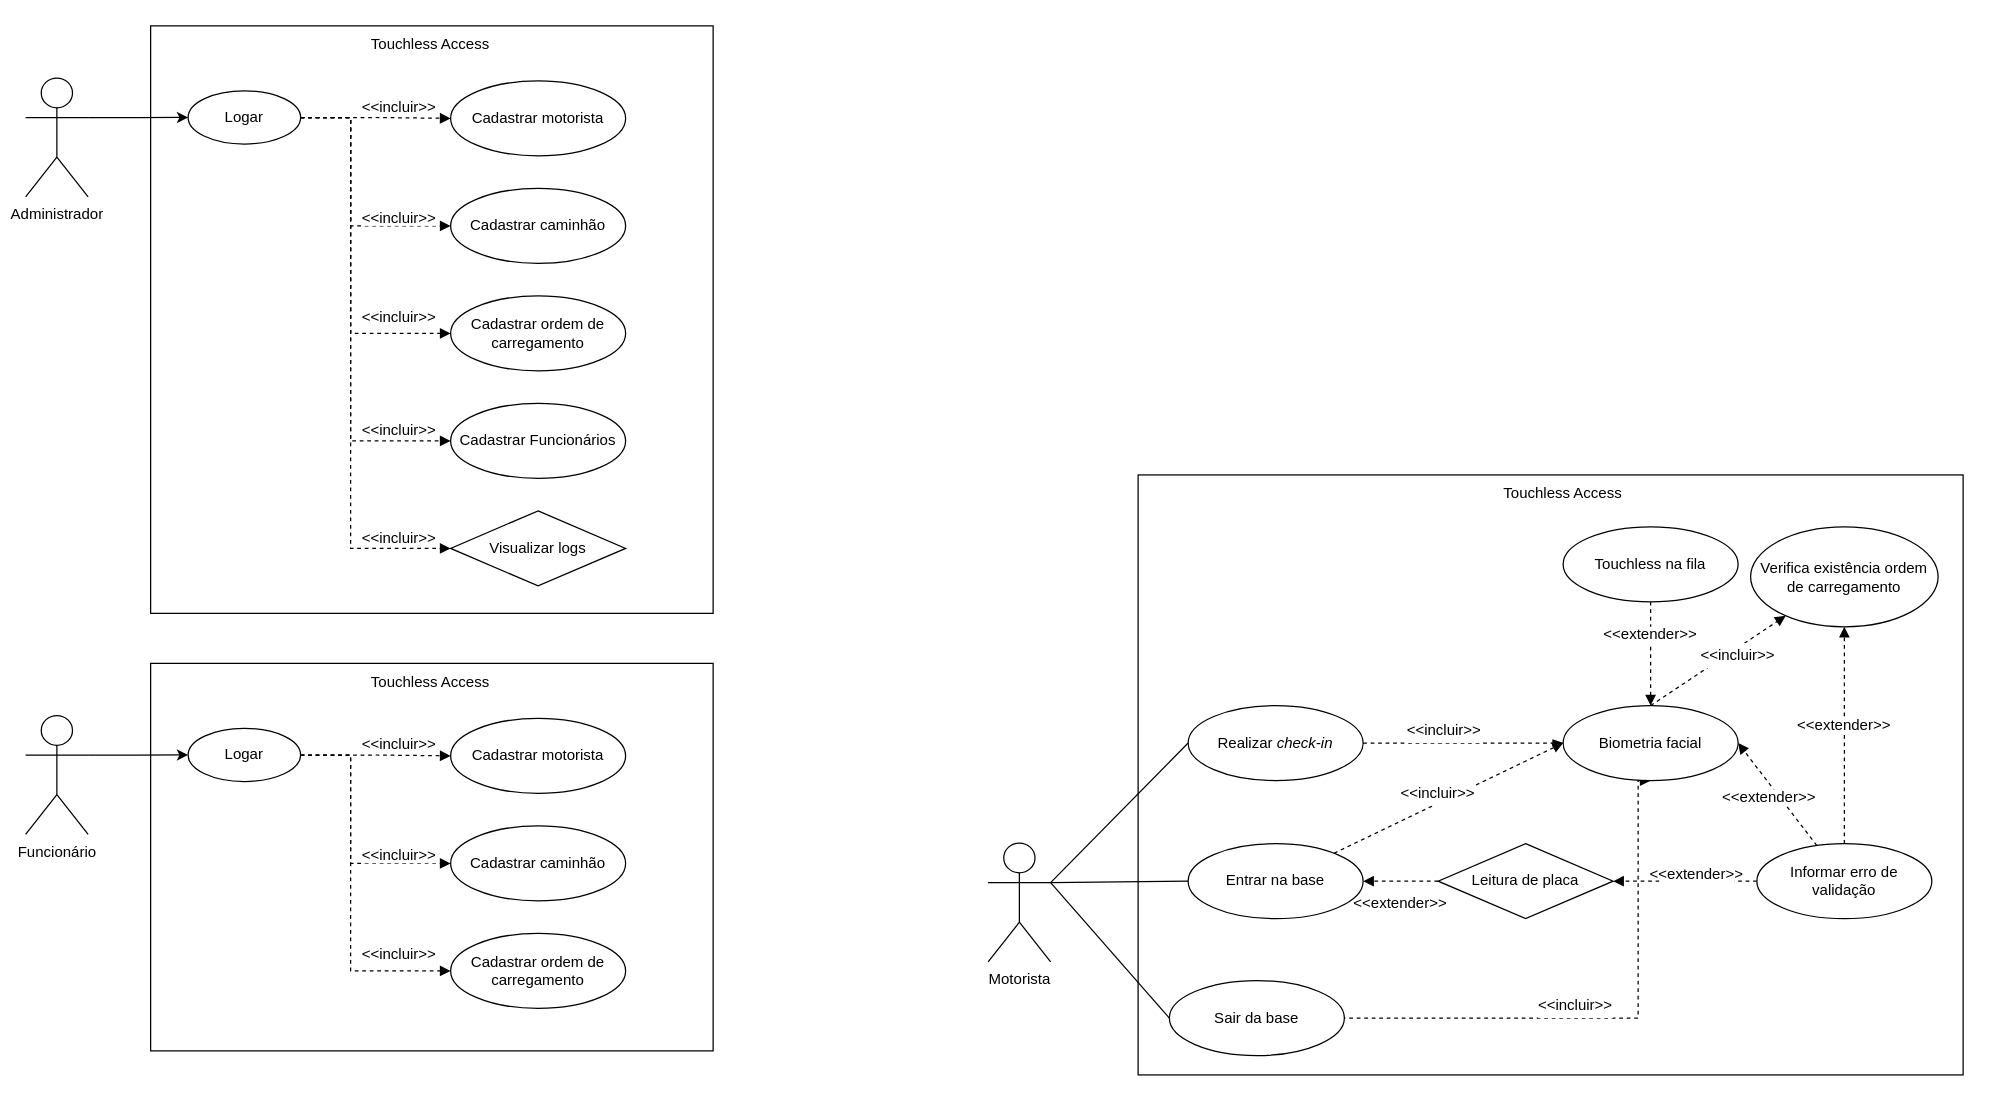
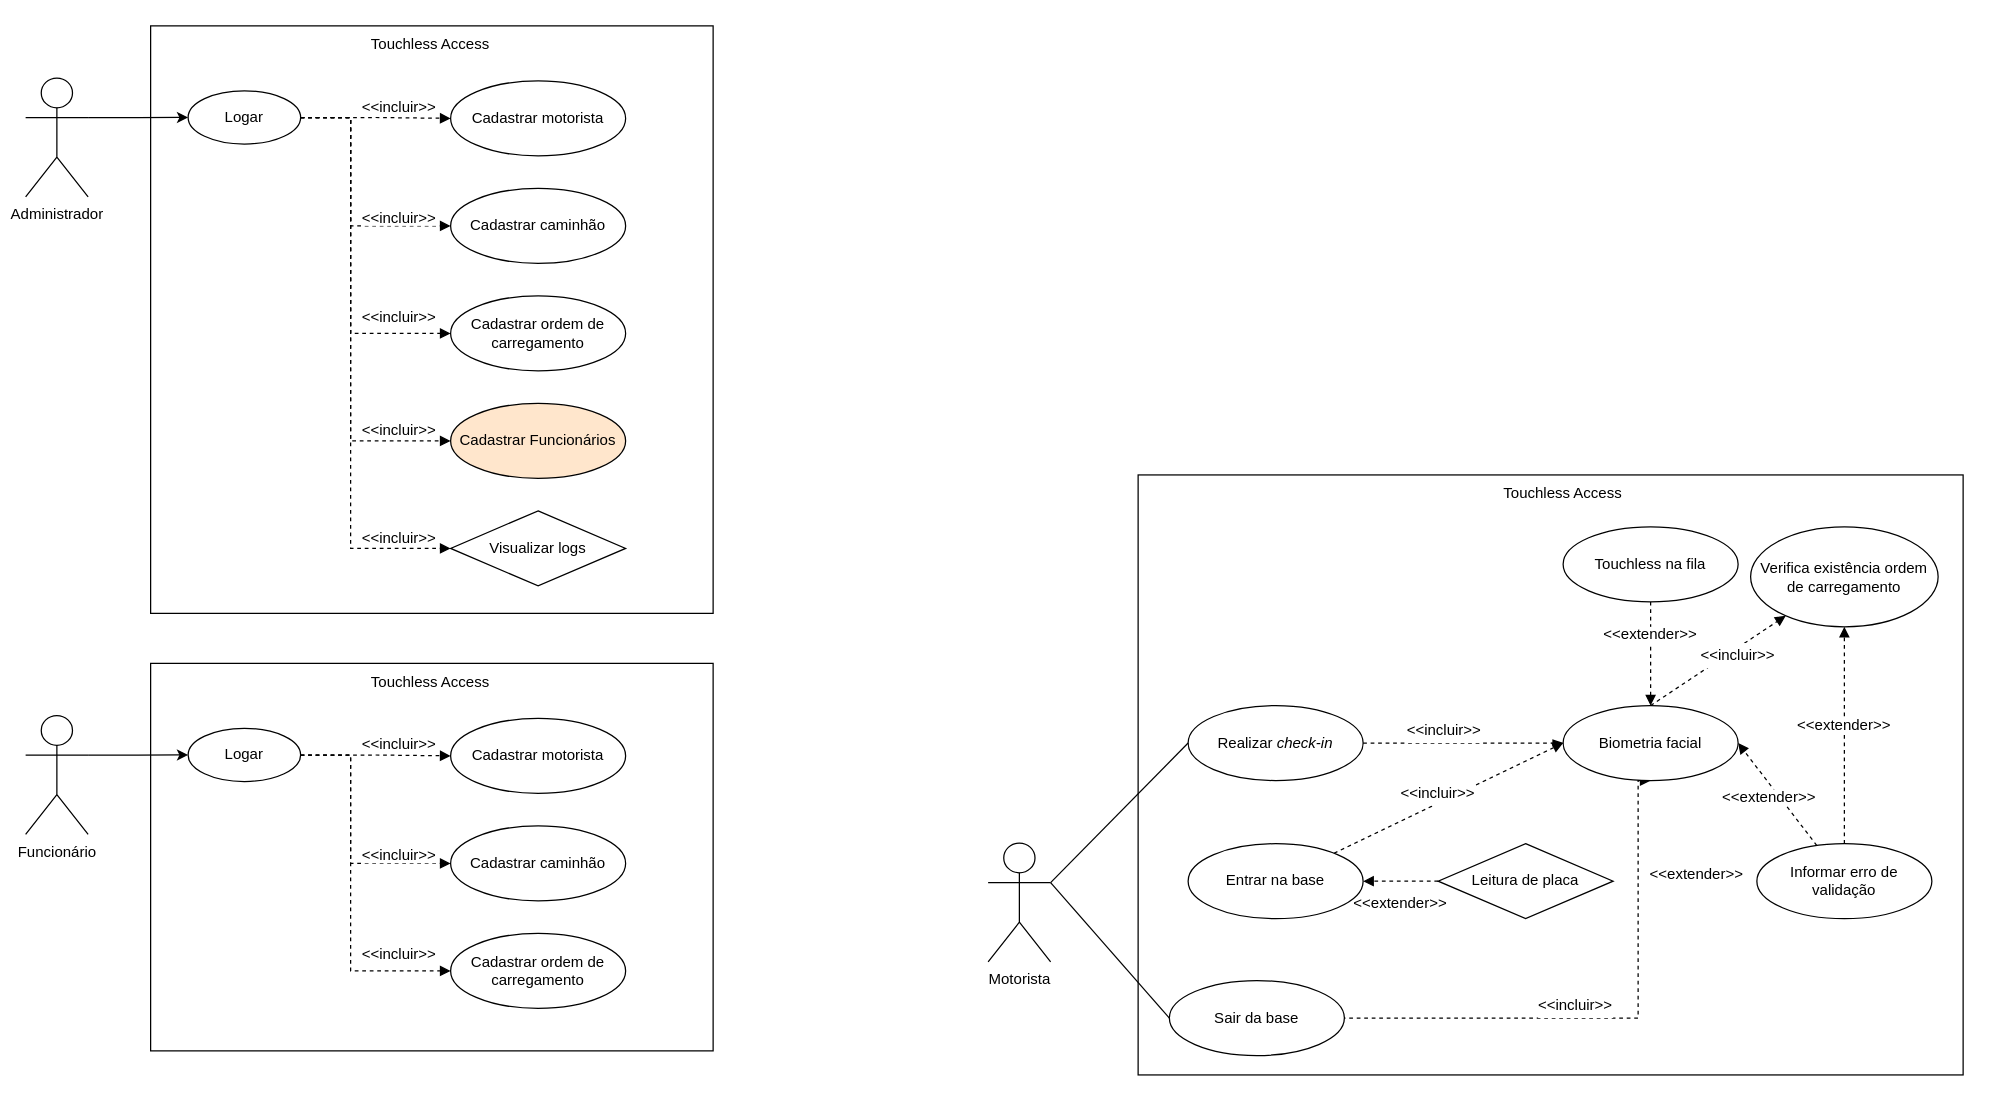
node "Cadastrar Funcionários": fillcolor #ffffff -> #ffe6cc
edge "Informar erro de validação" -> "Leitura de placa": removed
edge "Entrar na base" -- "Motorista": removed
